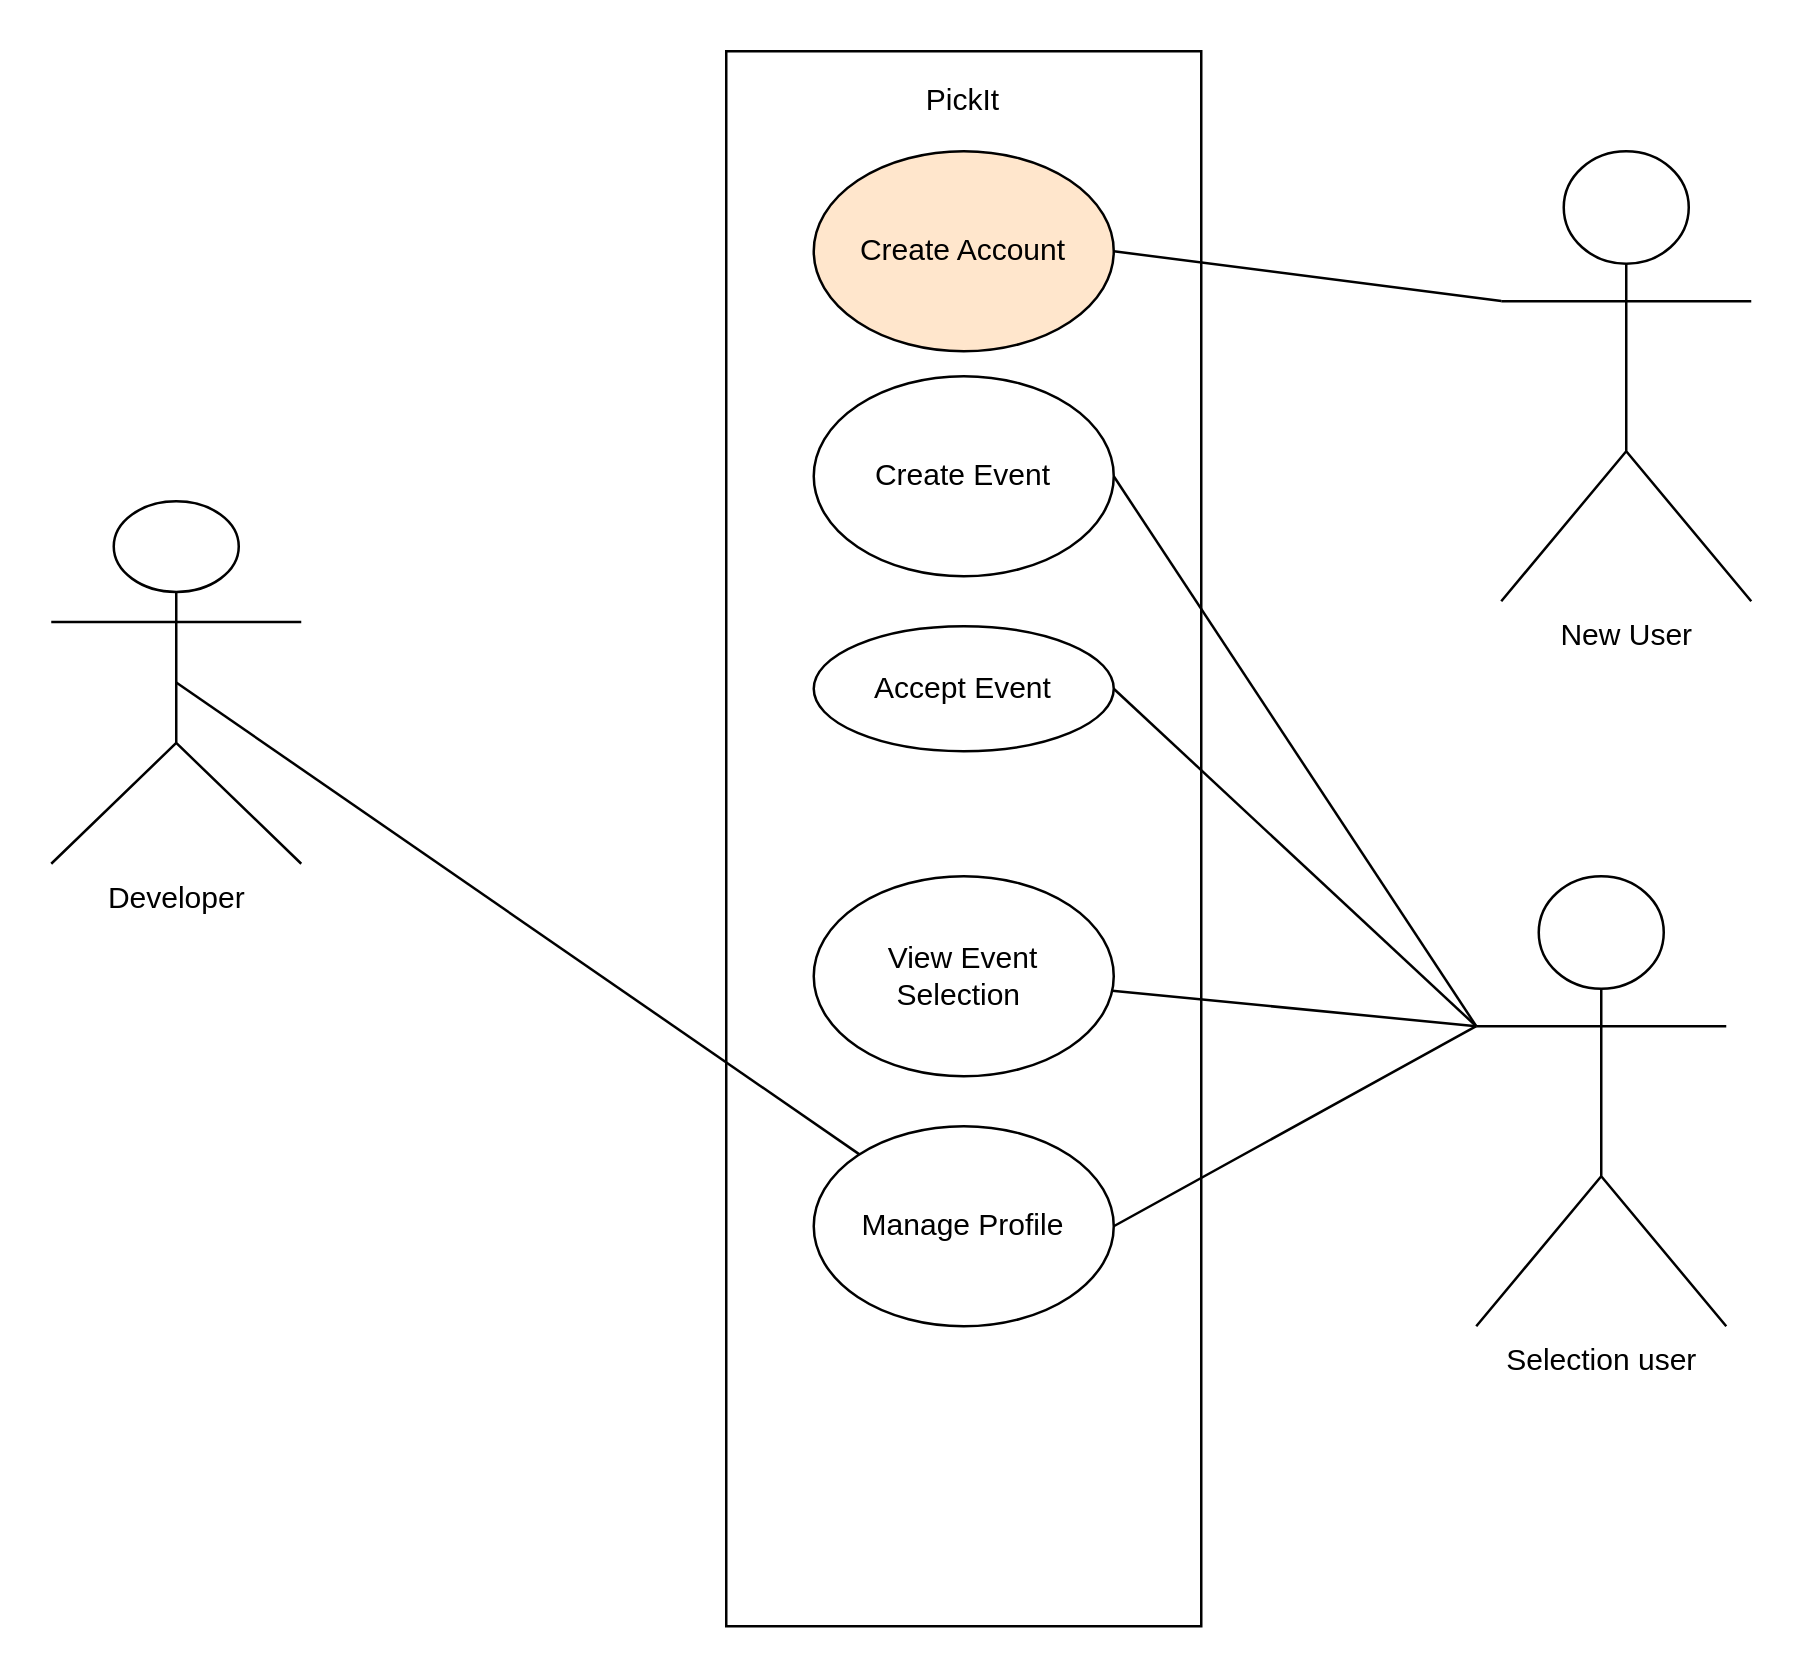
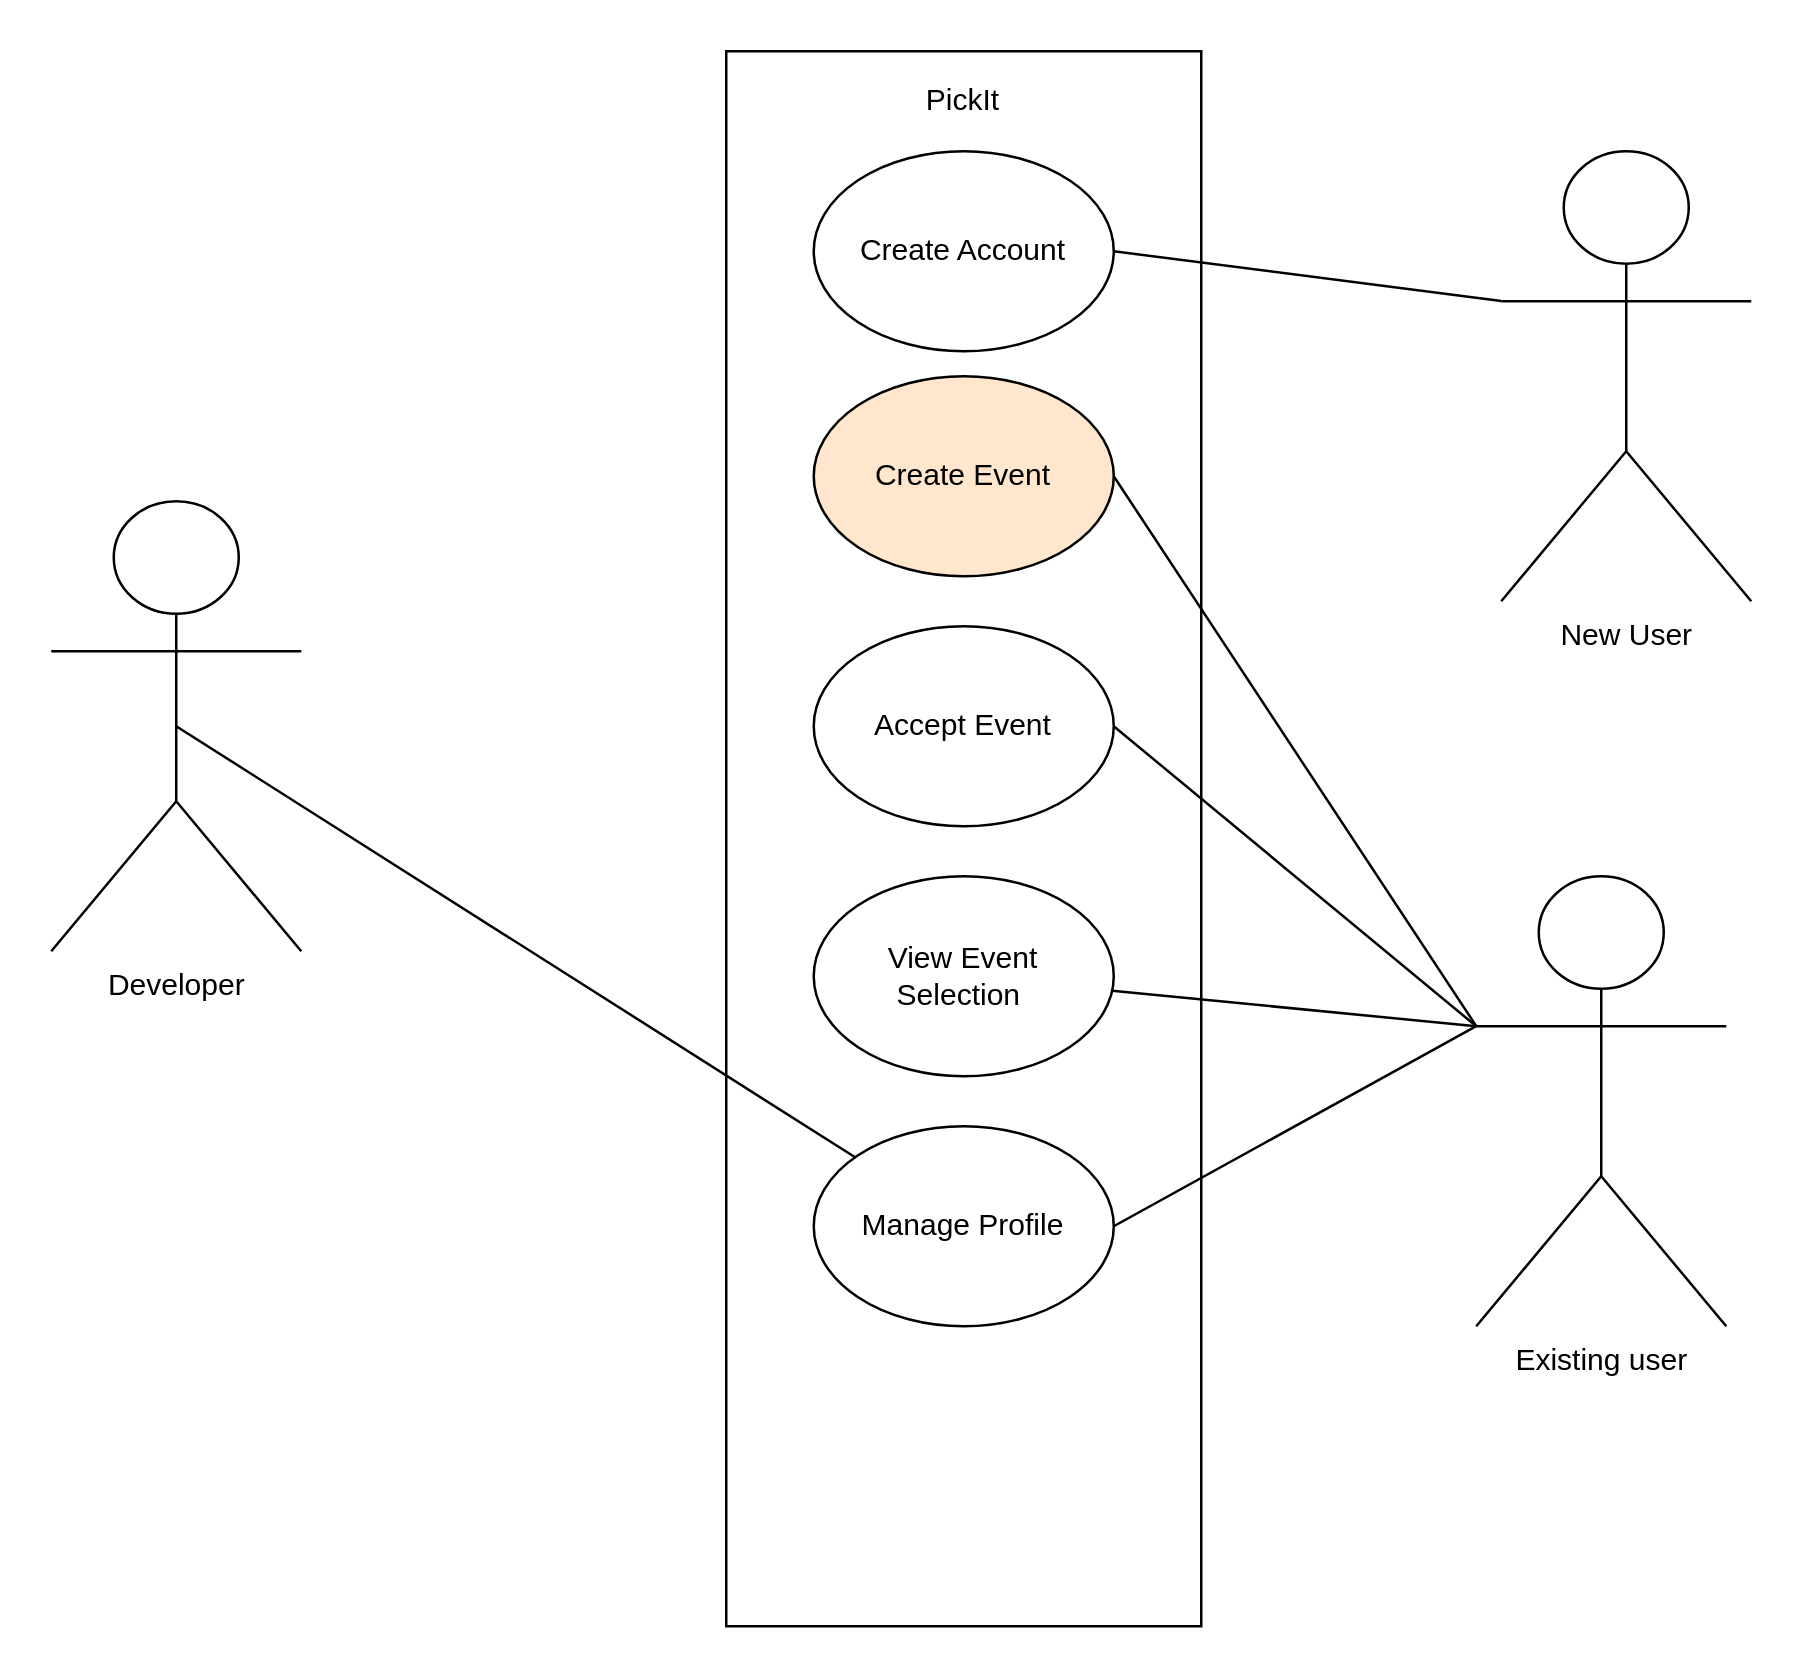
node "Create Account": fillcolor #ffe6cc -> #ffffff
node "Create Event": fillcolor #ffffff -> #ffe6cc
node "Developer": size 250x363 -> 250x450
node "Accept Event": size 300x125 -> 300x200
node "Selection user": label "Selection user" -> "Existing user"
